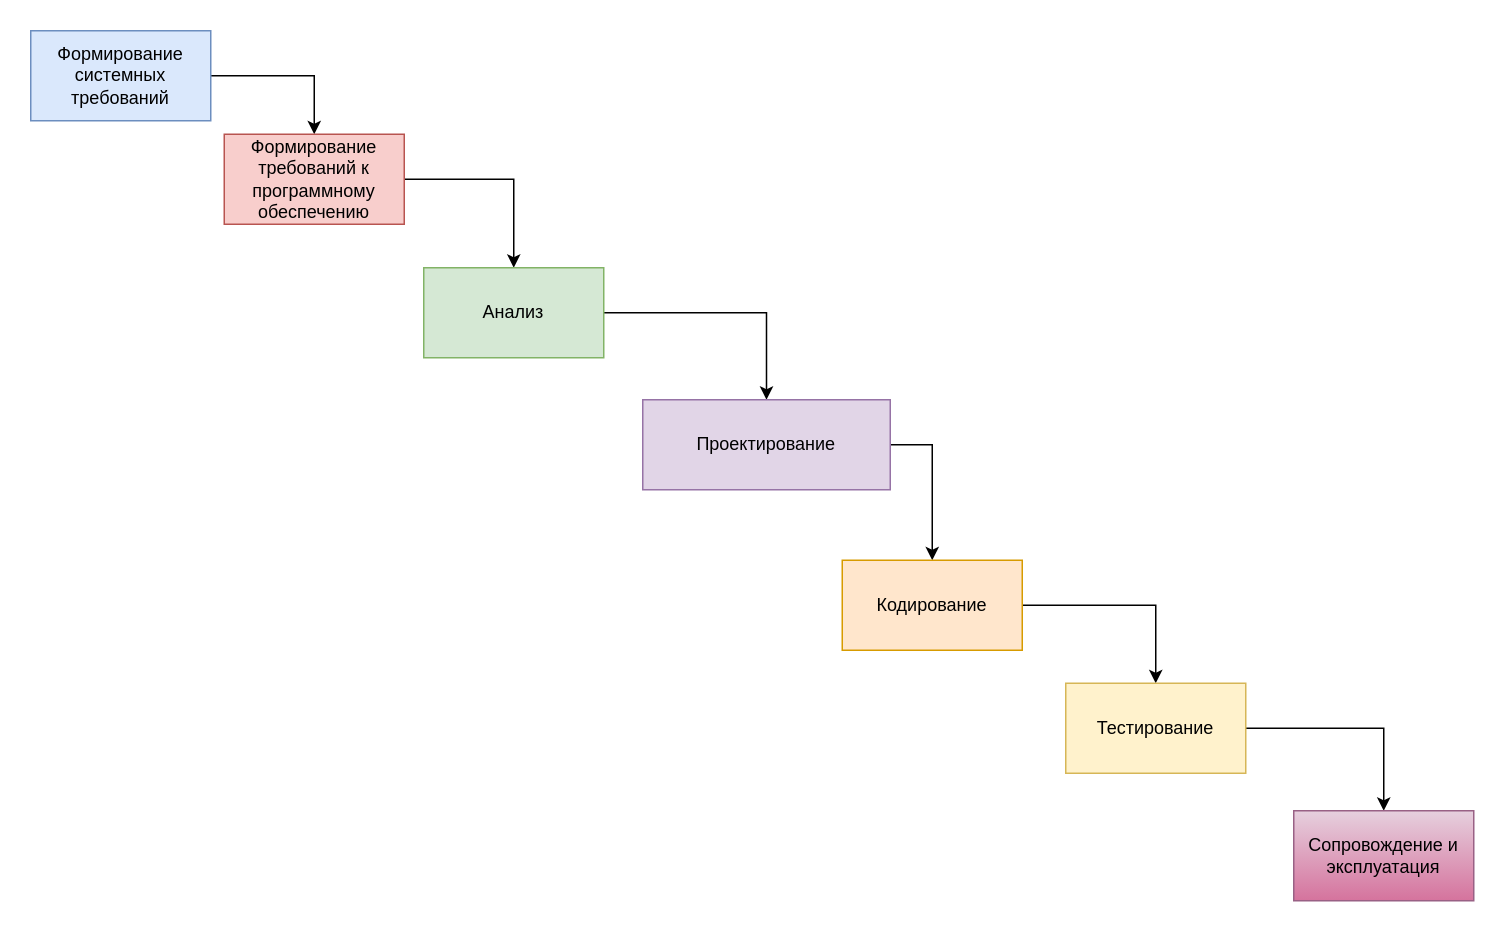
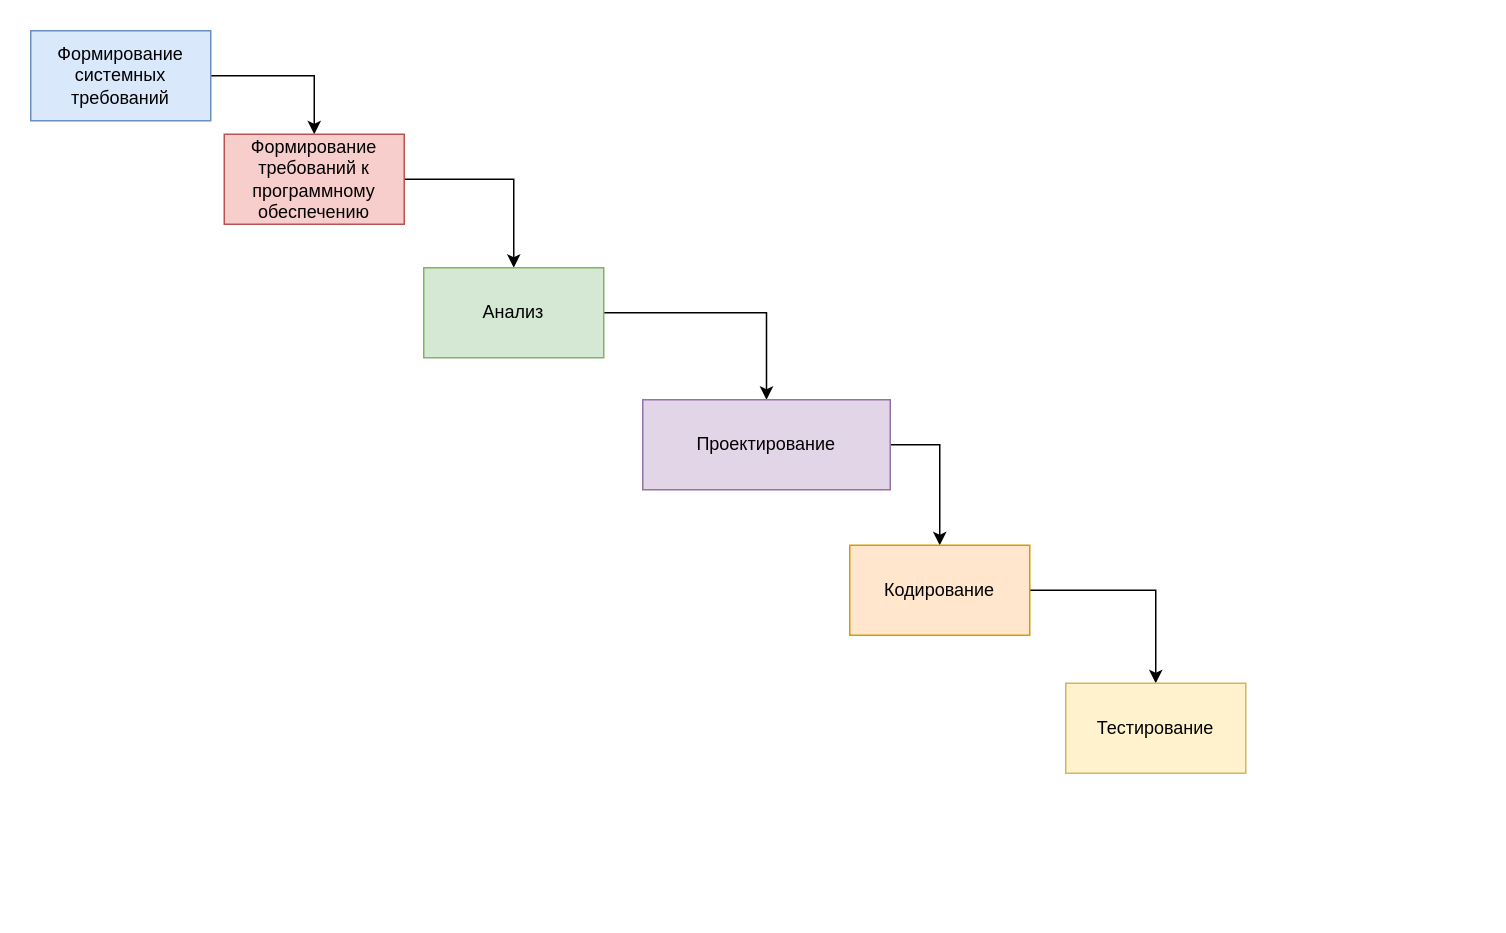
node "Кодирование": moved (932, 605) -> (940, 590)
edge "Тестирование" -> "Сопровождение и эксплуатация": removed
node "Сопровождение и эксплуатация": removed
